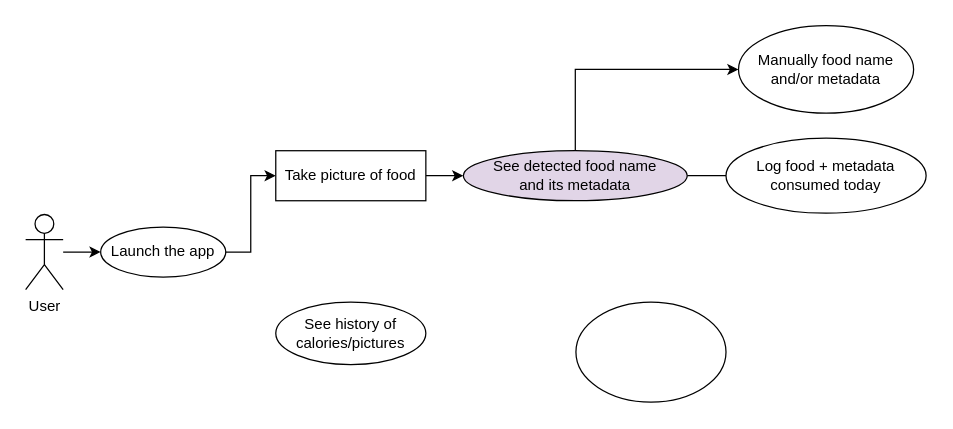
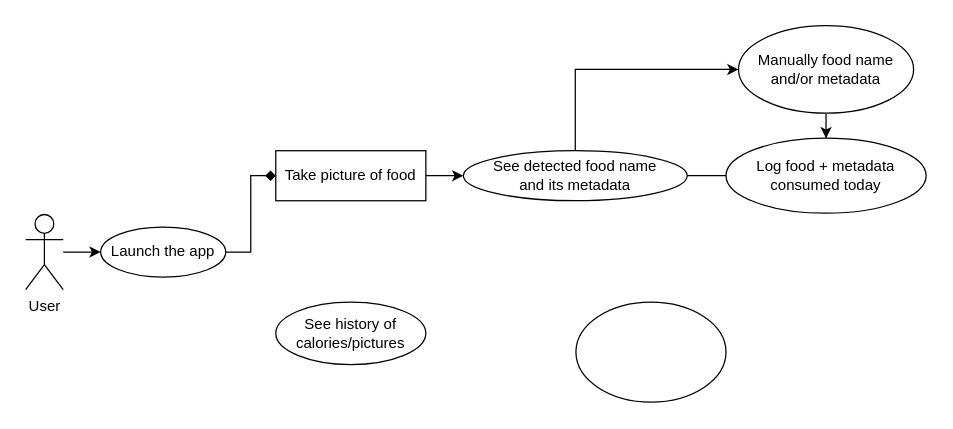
edge "Manually food name and/or metadata" -> "Log food + metadata consumed today": added
edge "Launch the app" -> "Take picture of food": arrowhead classic -> diamond
node "See detected food name and its metadata": fillcolor #e1d5e7 -> #ffffff
